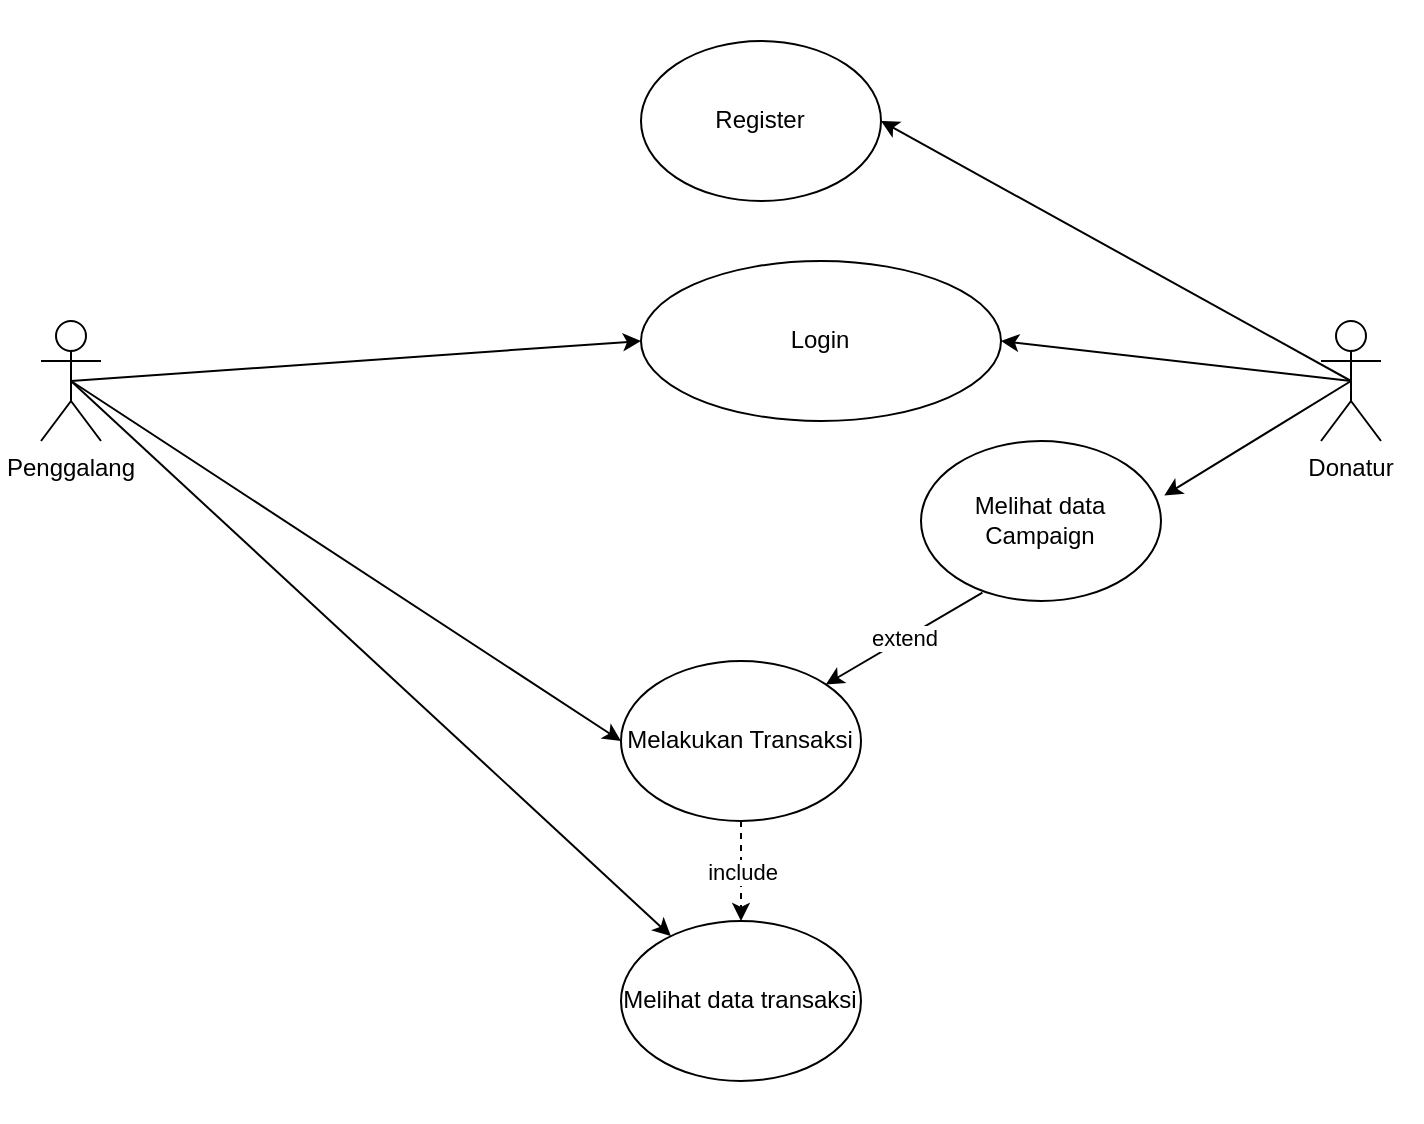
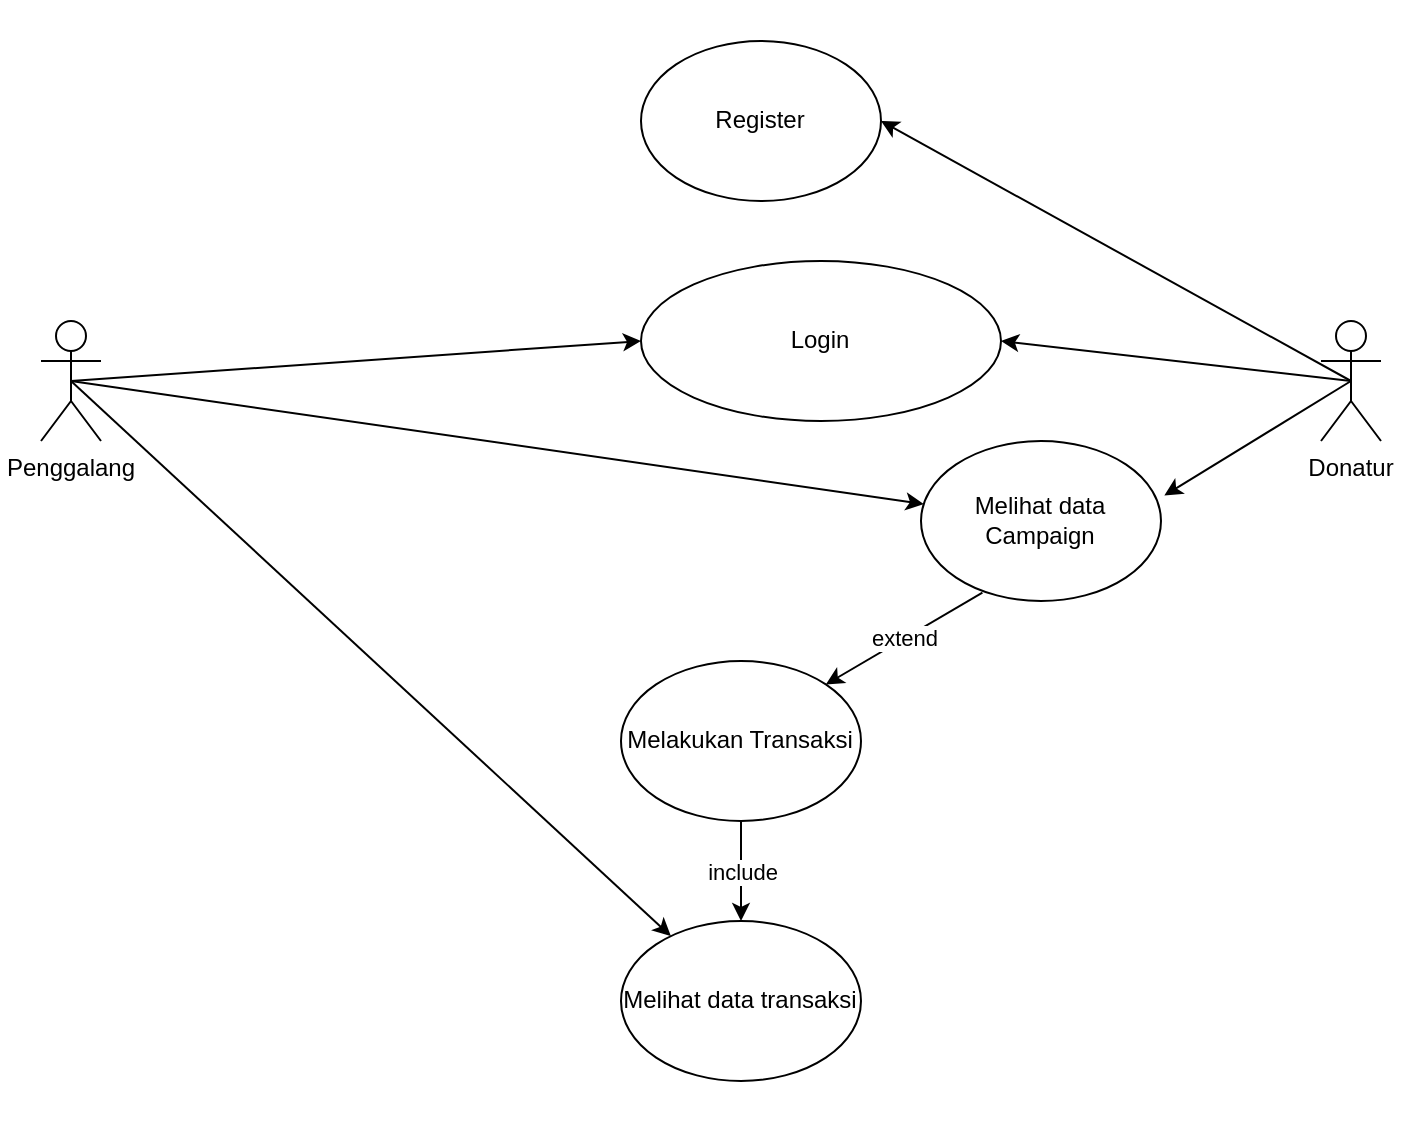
edge "Penggalang" -> "Melakukan Transaksi": now "Penggalang" -> "Melihat data Campaign"
edge "Melakukan Transaksi" -> "Melihat data transaksi": style dashed -> solid
